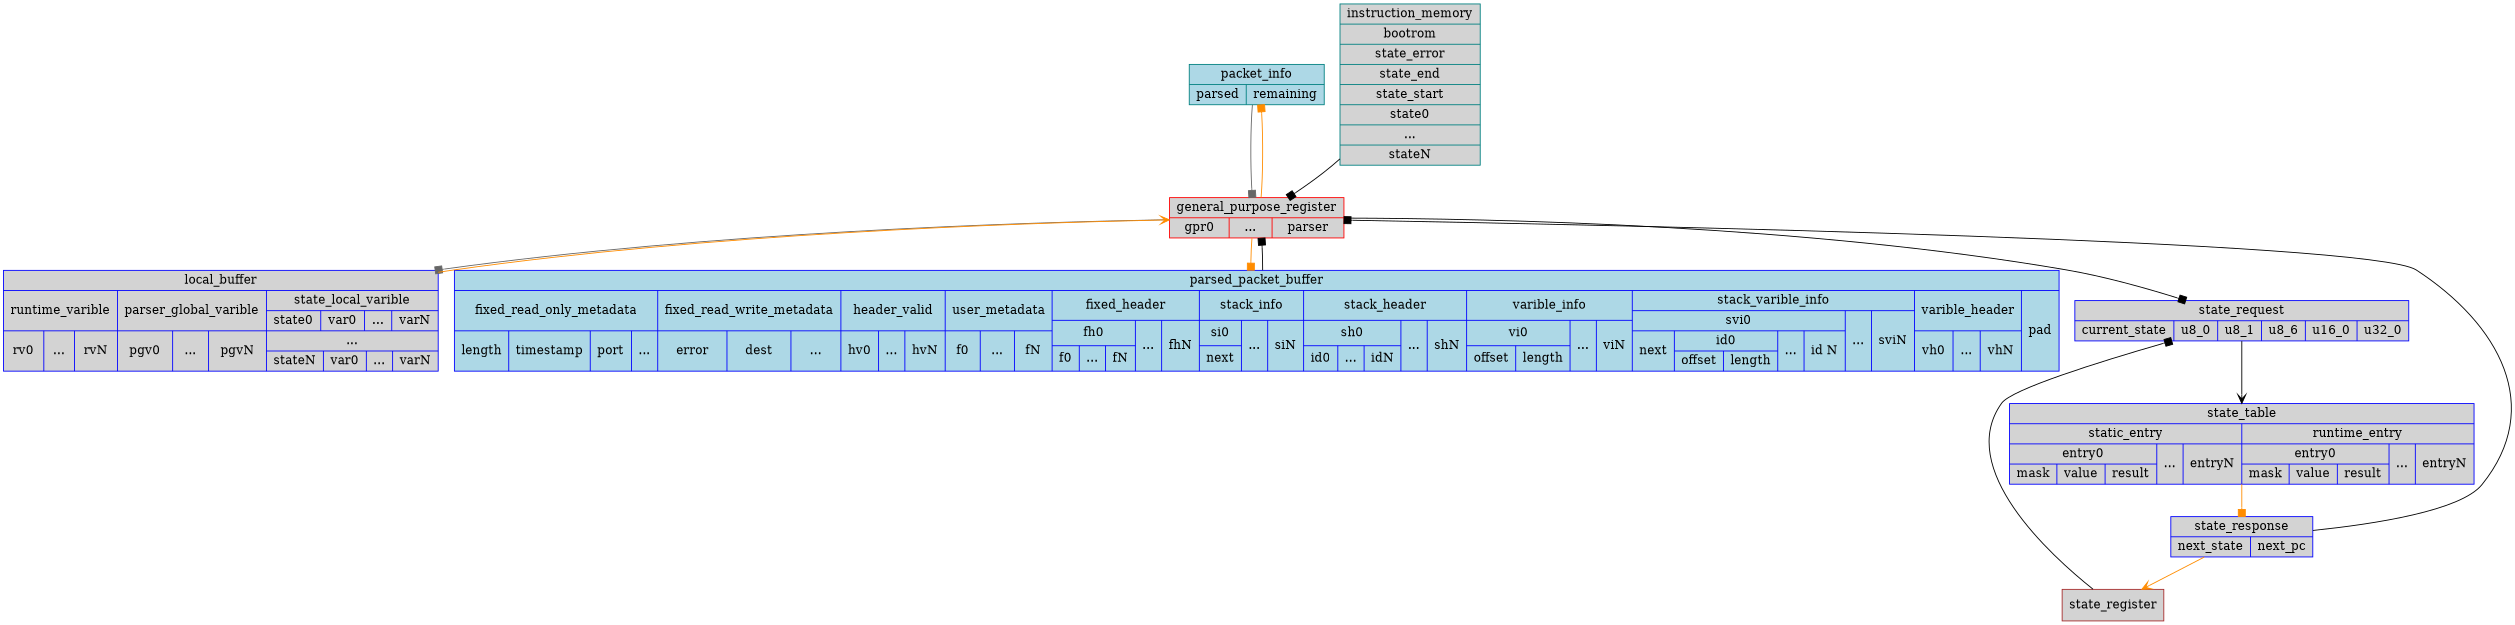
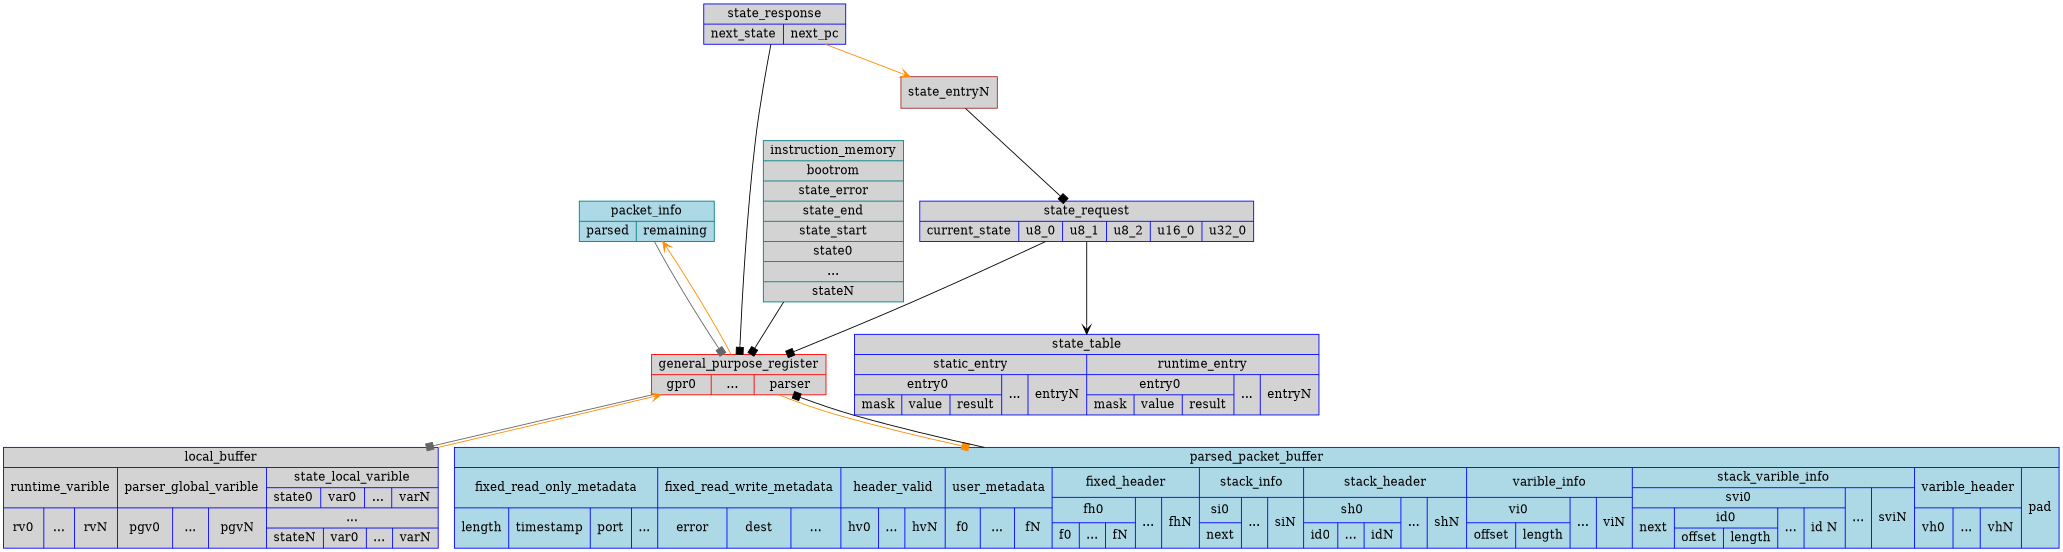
edge "general_purpose_register" -> "packet_info": arrowhead box -> vee
edge "general_purpose_register" -> "state_request": reversed
node "state_request": text "u8_6" -> "u8_2"
edge "state_table" -> "state_response": removed
node "state_register": label "state_register" -> "state_entryN"
